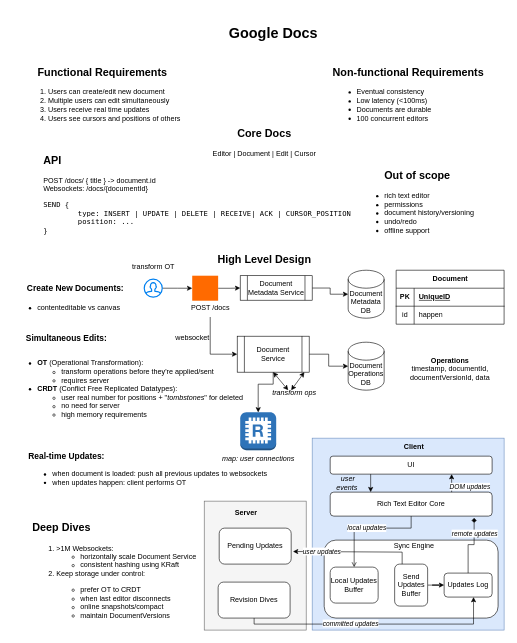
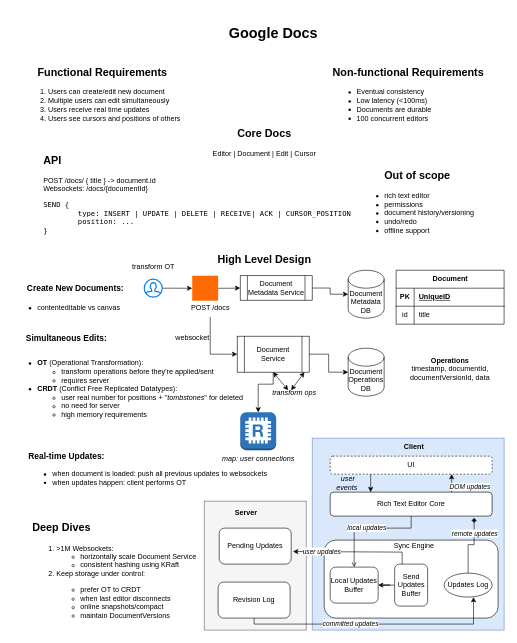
node "happen": label "happen" -> "title"
node "Document Operations DB": moved (366, 366) -> (366, 372)
node "UI": style solid -> dashed
edge "Send Updates Buffer" -> "Updates Log": now "Send Updates Buffer" -> "Local Updates Buffer"
node "Updates Log": shape rounded rectangle -> ellipse
node "Revision Dives": label "Revision Dives" -> "Revision Log"
